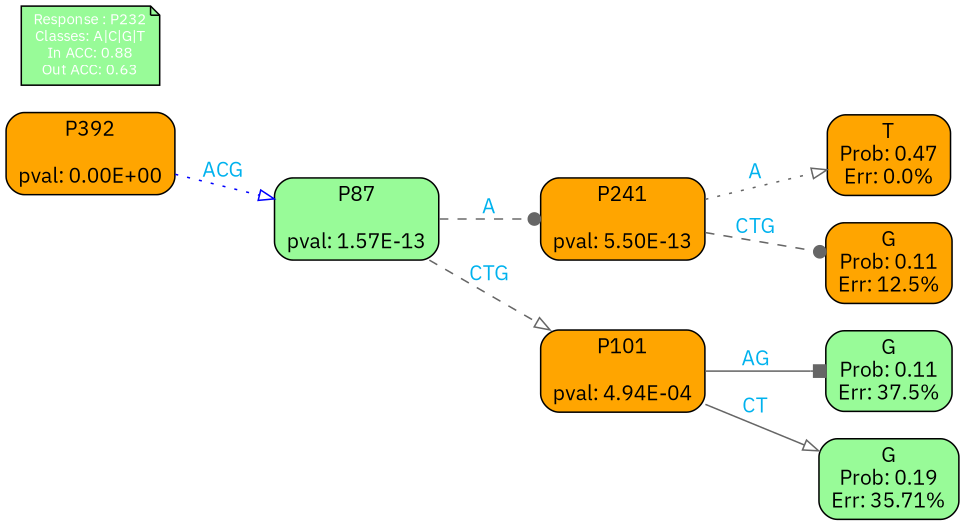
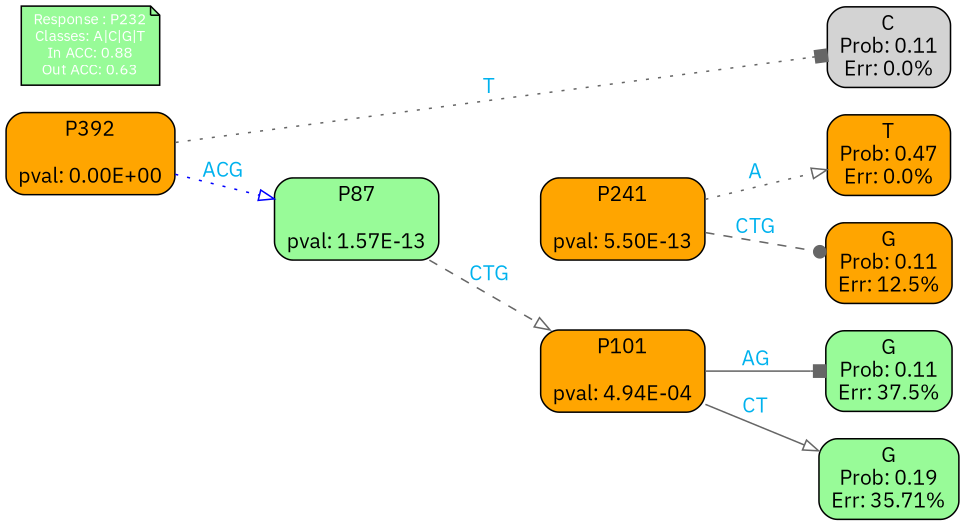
node "C Prob: 0.11 Err: 0.0%": added
edge "P87 pval: 1.57E-13" -> "P241 pval: 5.50E-13": removed, label "A"
